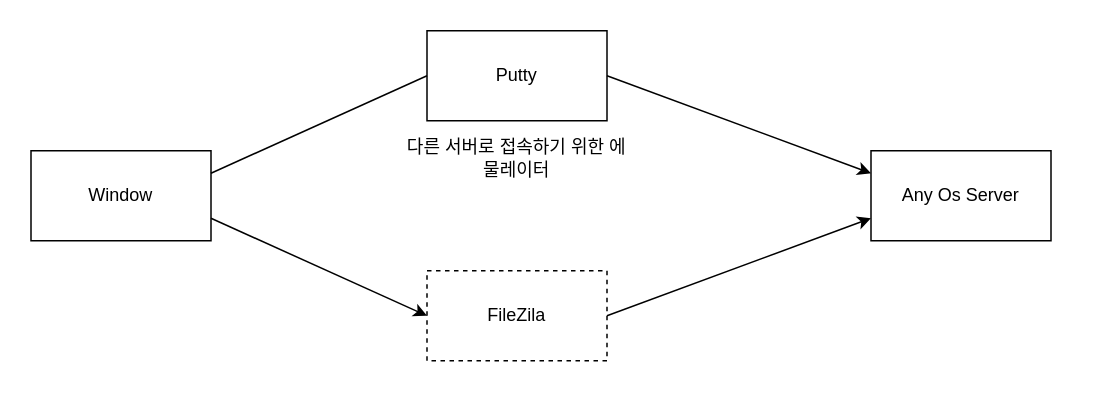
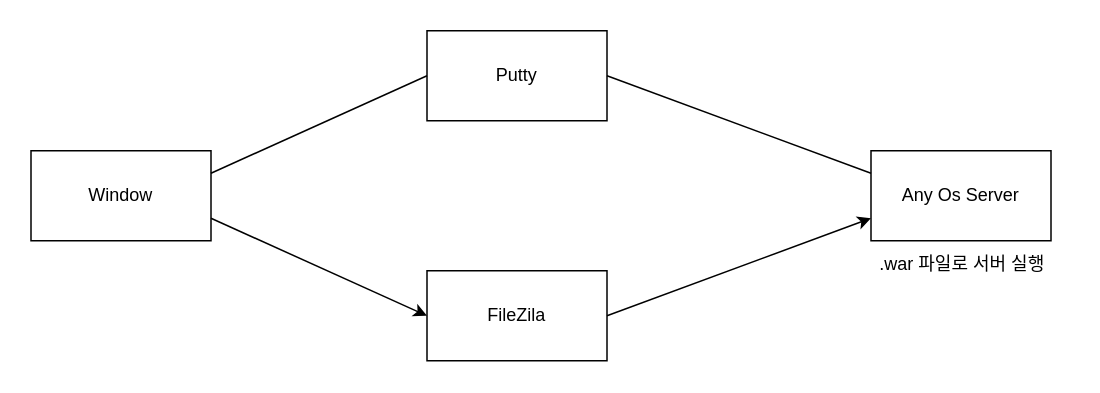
node "다른 서버로 접속하기 위한 에물레이터": removed
edge "Putty" -> "Any Os Server": arrowhead classic -> none
node ".war 파일로 서버 실행": added
node "FileZila": style dashed -> solid
